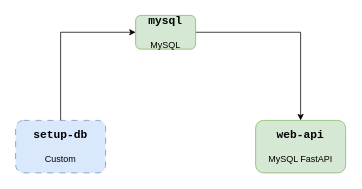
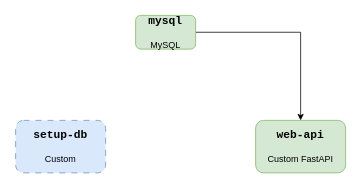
edge "setup-db Custom" -> "mysql MySQL": removed
node "web-api MySQL FastAPI": label "web-api MySQL FastAPI" -> "web-api Custom FastAPI"
